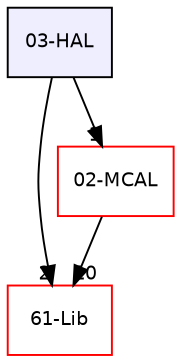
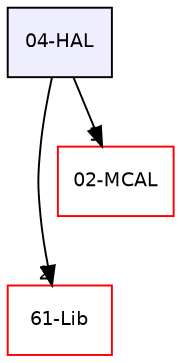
node "03-HAL": label "03-HAL" -> "04-HAL"
edge "02-MCAL" -> "61-Lib": removed
